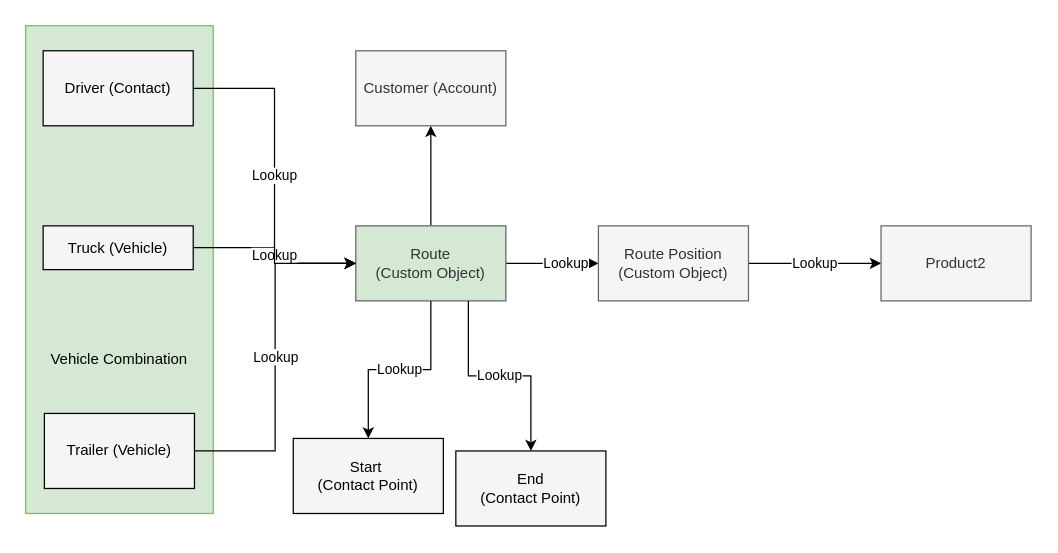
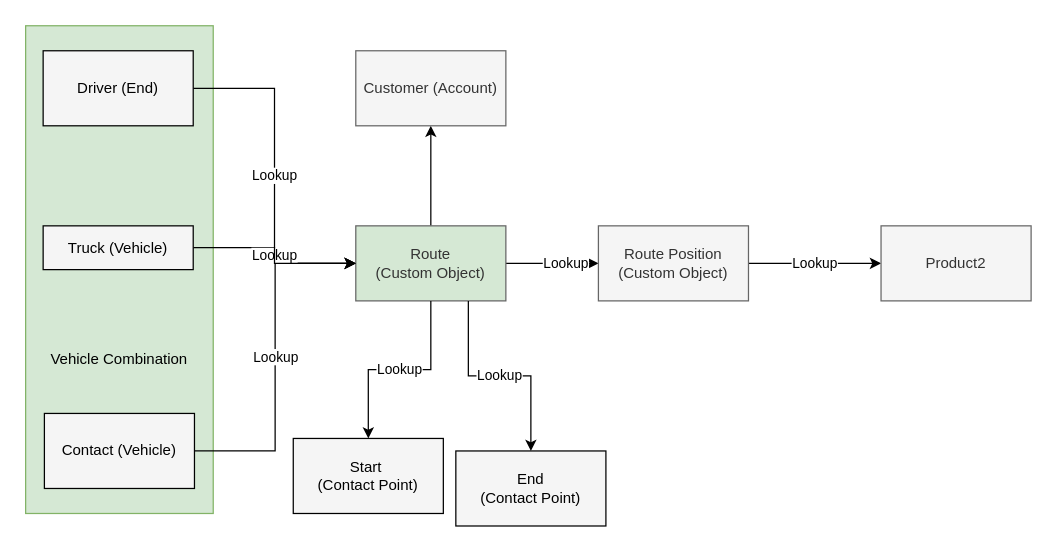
node "Driver (Contact)": label "Driver (Contact)" -> "Driver (End)"
node "Trailer (Vehicle)": label "Trailer (Vehicle)" -> "Contact (Vehicle)"
